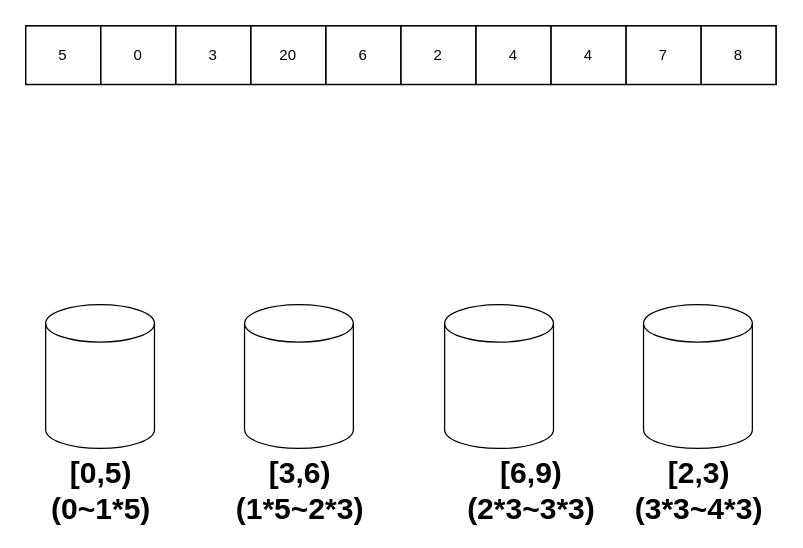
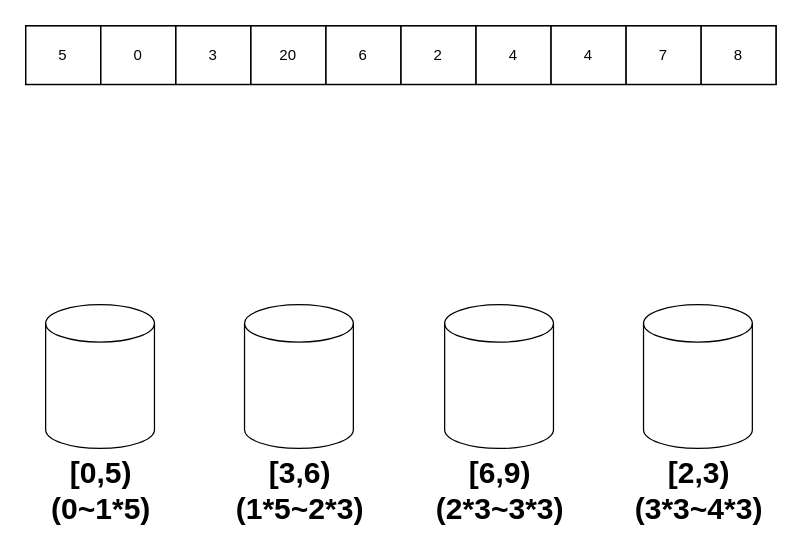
node "[6,9) (2*3~3*3)": moved (530, 490) -> (499, 490)
